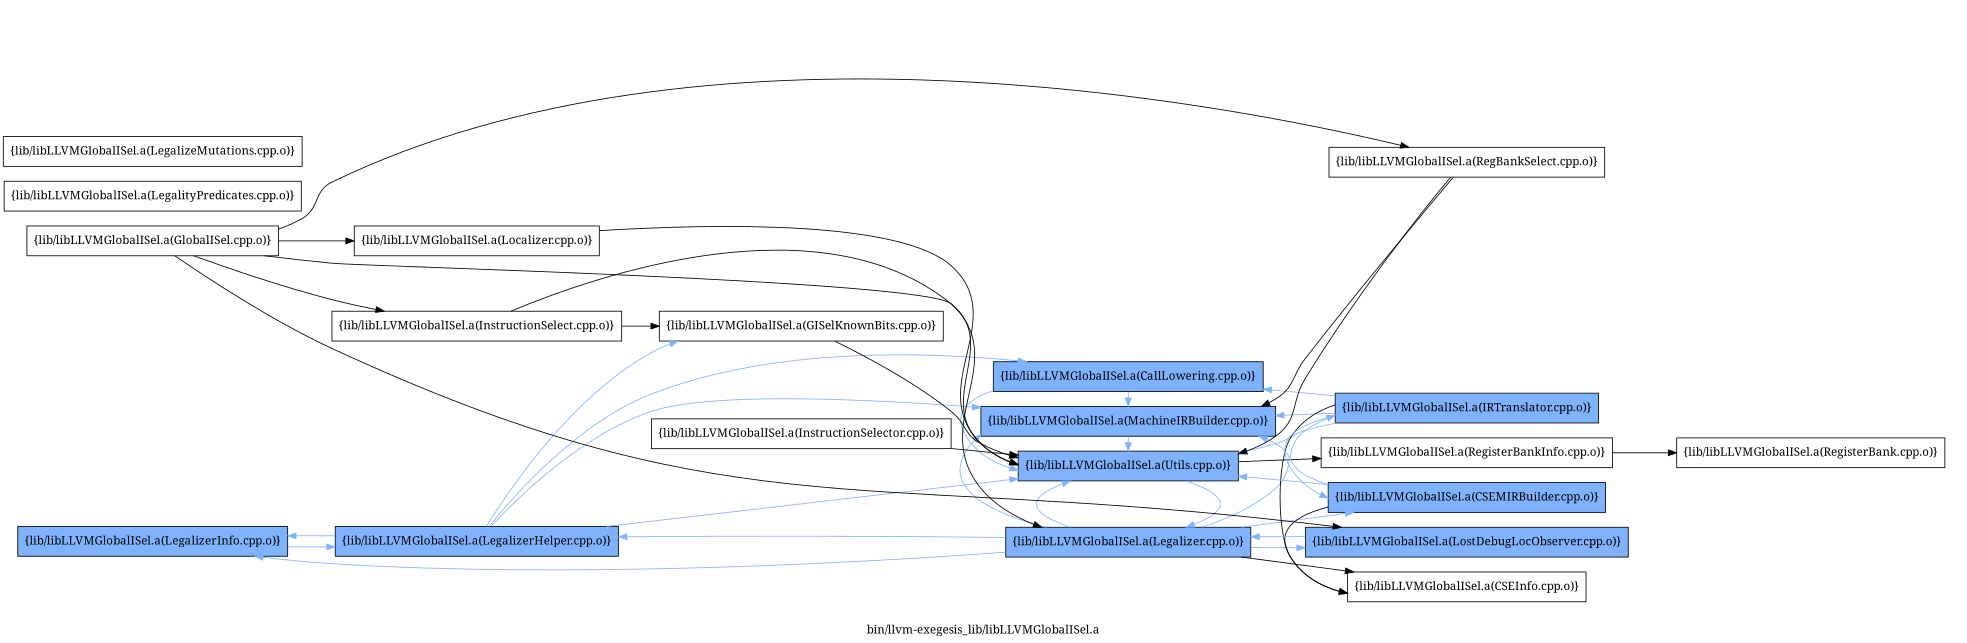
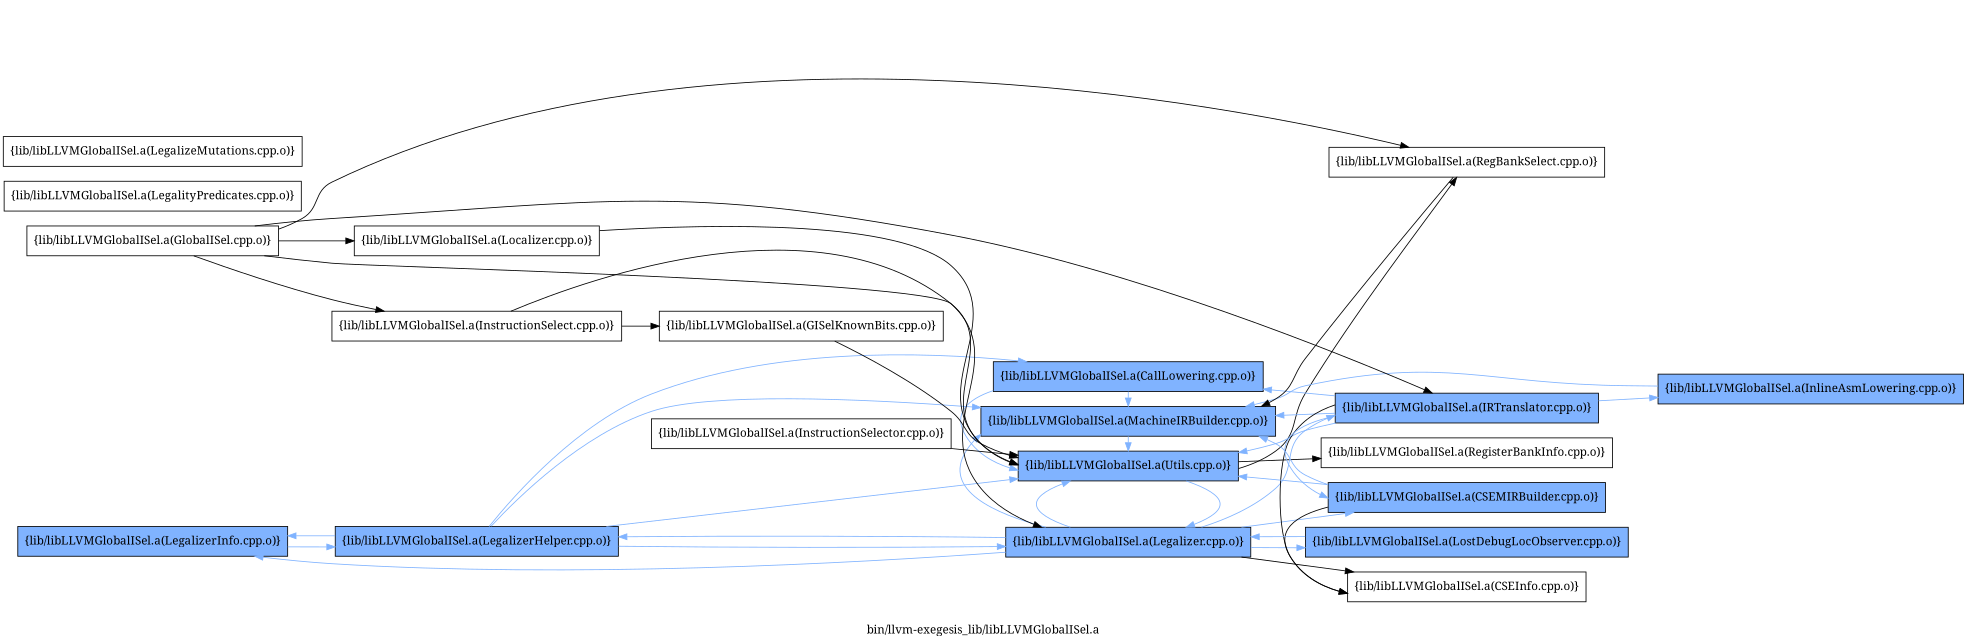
edge "{lib/libLLVMGlobalISel.a(RegBankSelect.cpp.o)}" -> "{lib/libLLVMGlobalISel.a(Utils.cpp.o)}": reversed
node "{lib/libLLVMGlobalISel.a(InlineAsmLowering.cpp.o)}": added
edge "{lib/libLLVMGlobalISel.a(LegalizerHelper.cpp.o)}" -> "{lib/libLLVMGlobalISel.a(GISelKnownBits.cpp.o)}": now "{lib/libLLVMGlobalISel.a(LegalizerHelper.cpp.o)}" -> "{lib/libLLVMGlobalISel.a(Legalizer.cpp.o)}"
node "{lib/libLLVMGlobalISel.a(RegisterBank.cpp.o)}": removed
edge "{lib/libLLVMGlobalISel.a(GlobalISel.cpp.o)}" -> "{lib/libLLVMGlobalISel.a(LostDebugLocObserver.cpp.o)}": now "{lib/libLLVMGlobalISel.a(GlobalISel.cpp.o)}" -> "{lib/libLLVMGlobalISel.a(IRTranslator.cpp.o)}"
